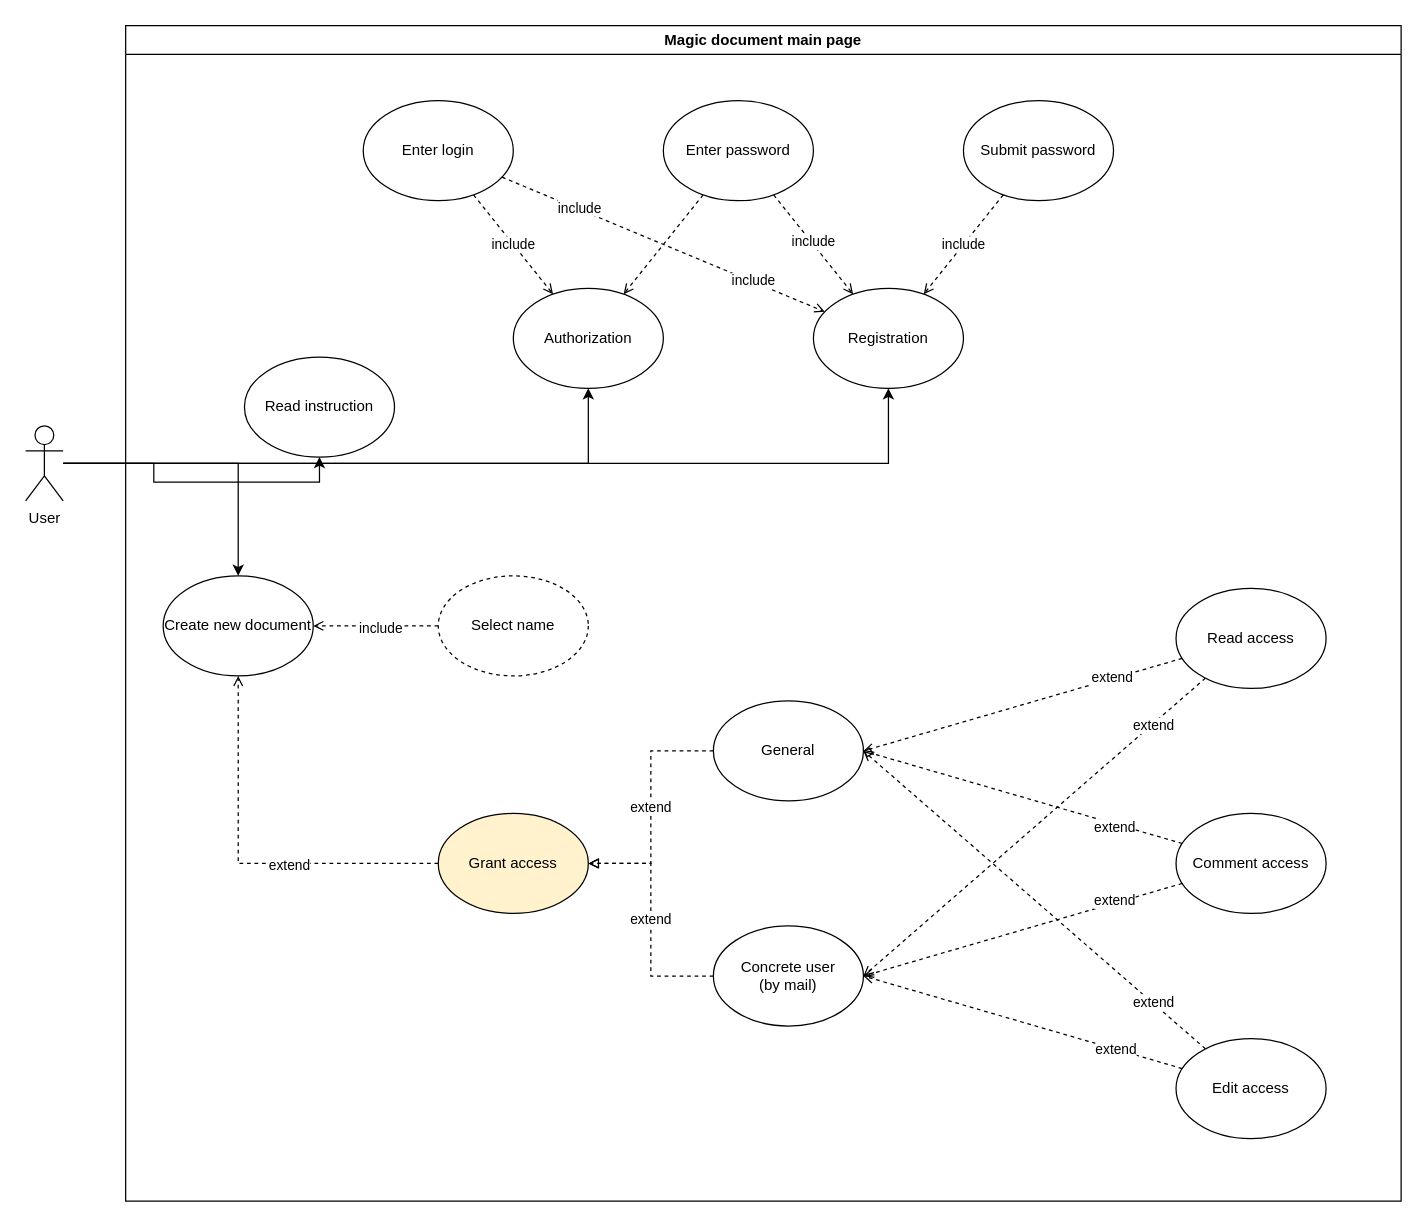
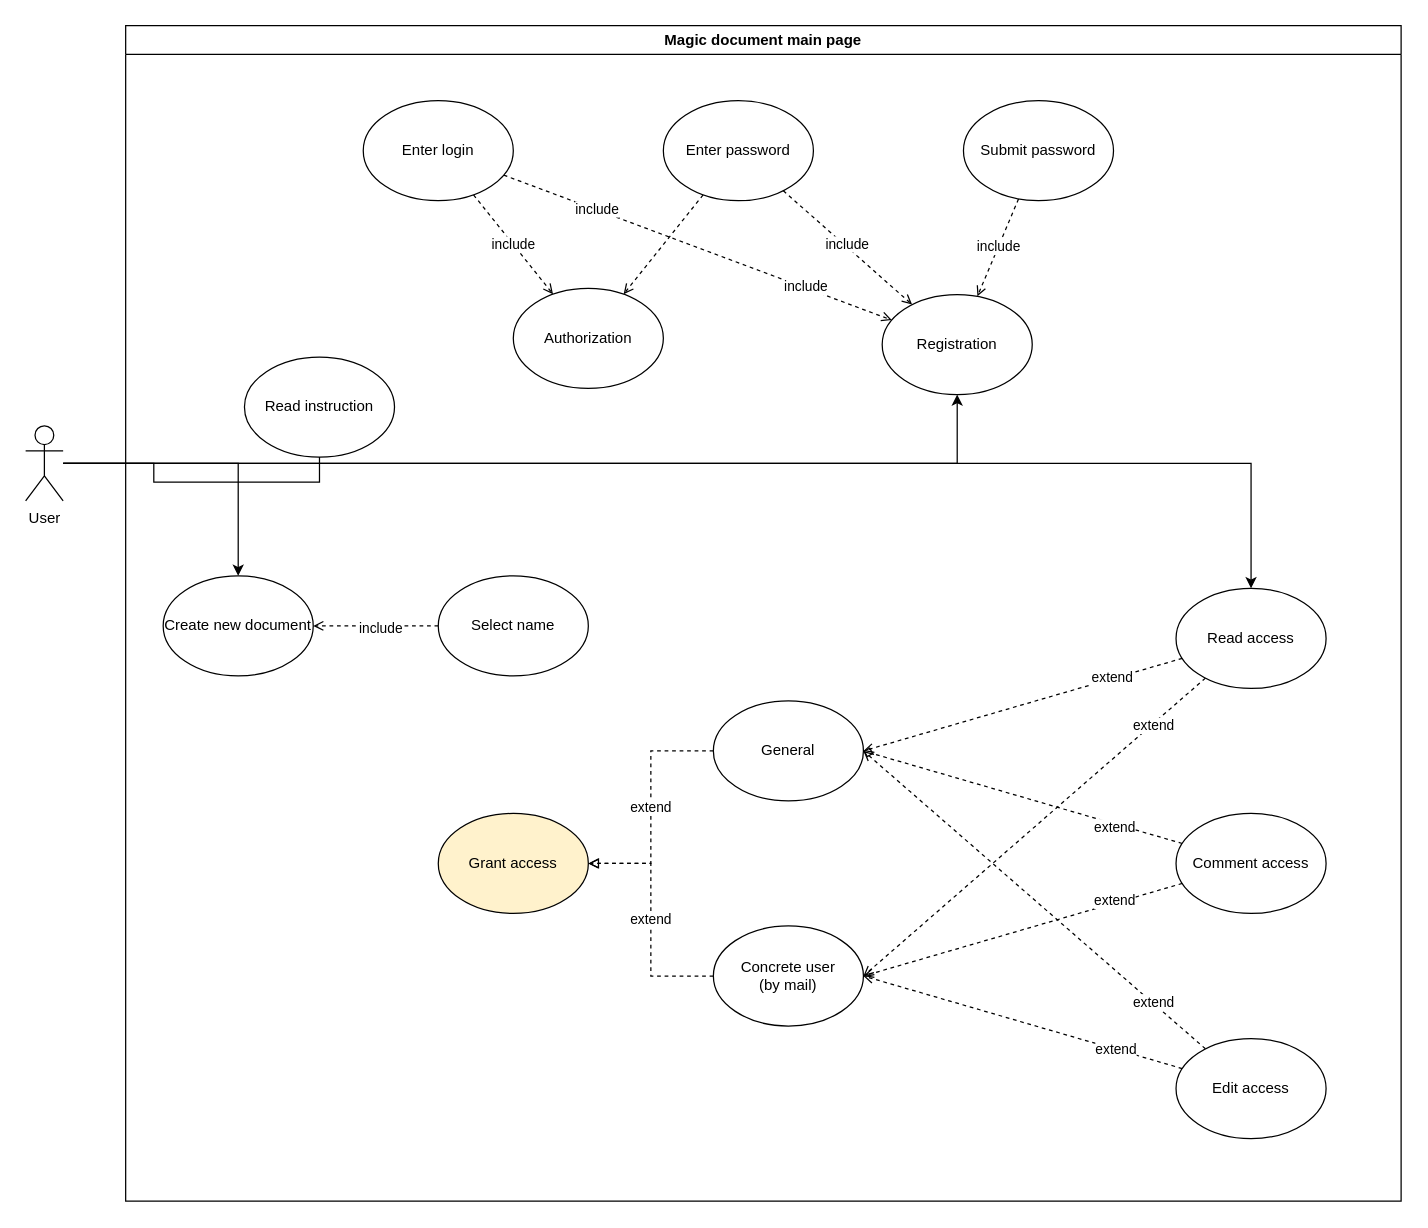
node "Registration": moved (888, 338) -> (957, 344)
edge "User" -> "Authorization": now "User" -> "Read access"
edge "User" -> "Read instruction": arrowhead classic -> none
node "Select name": style dashed -> solid
edge "Grant access" -> "Create new document": removed, label "extend"
